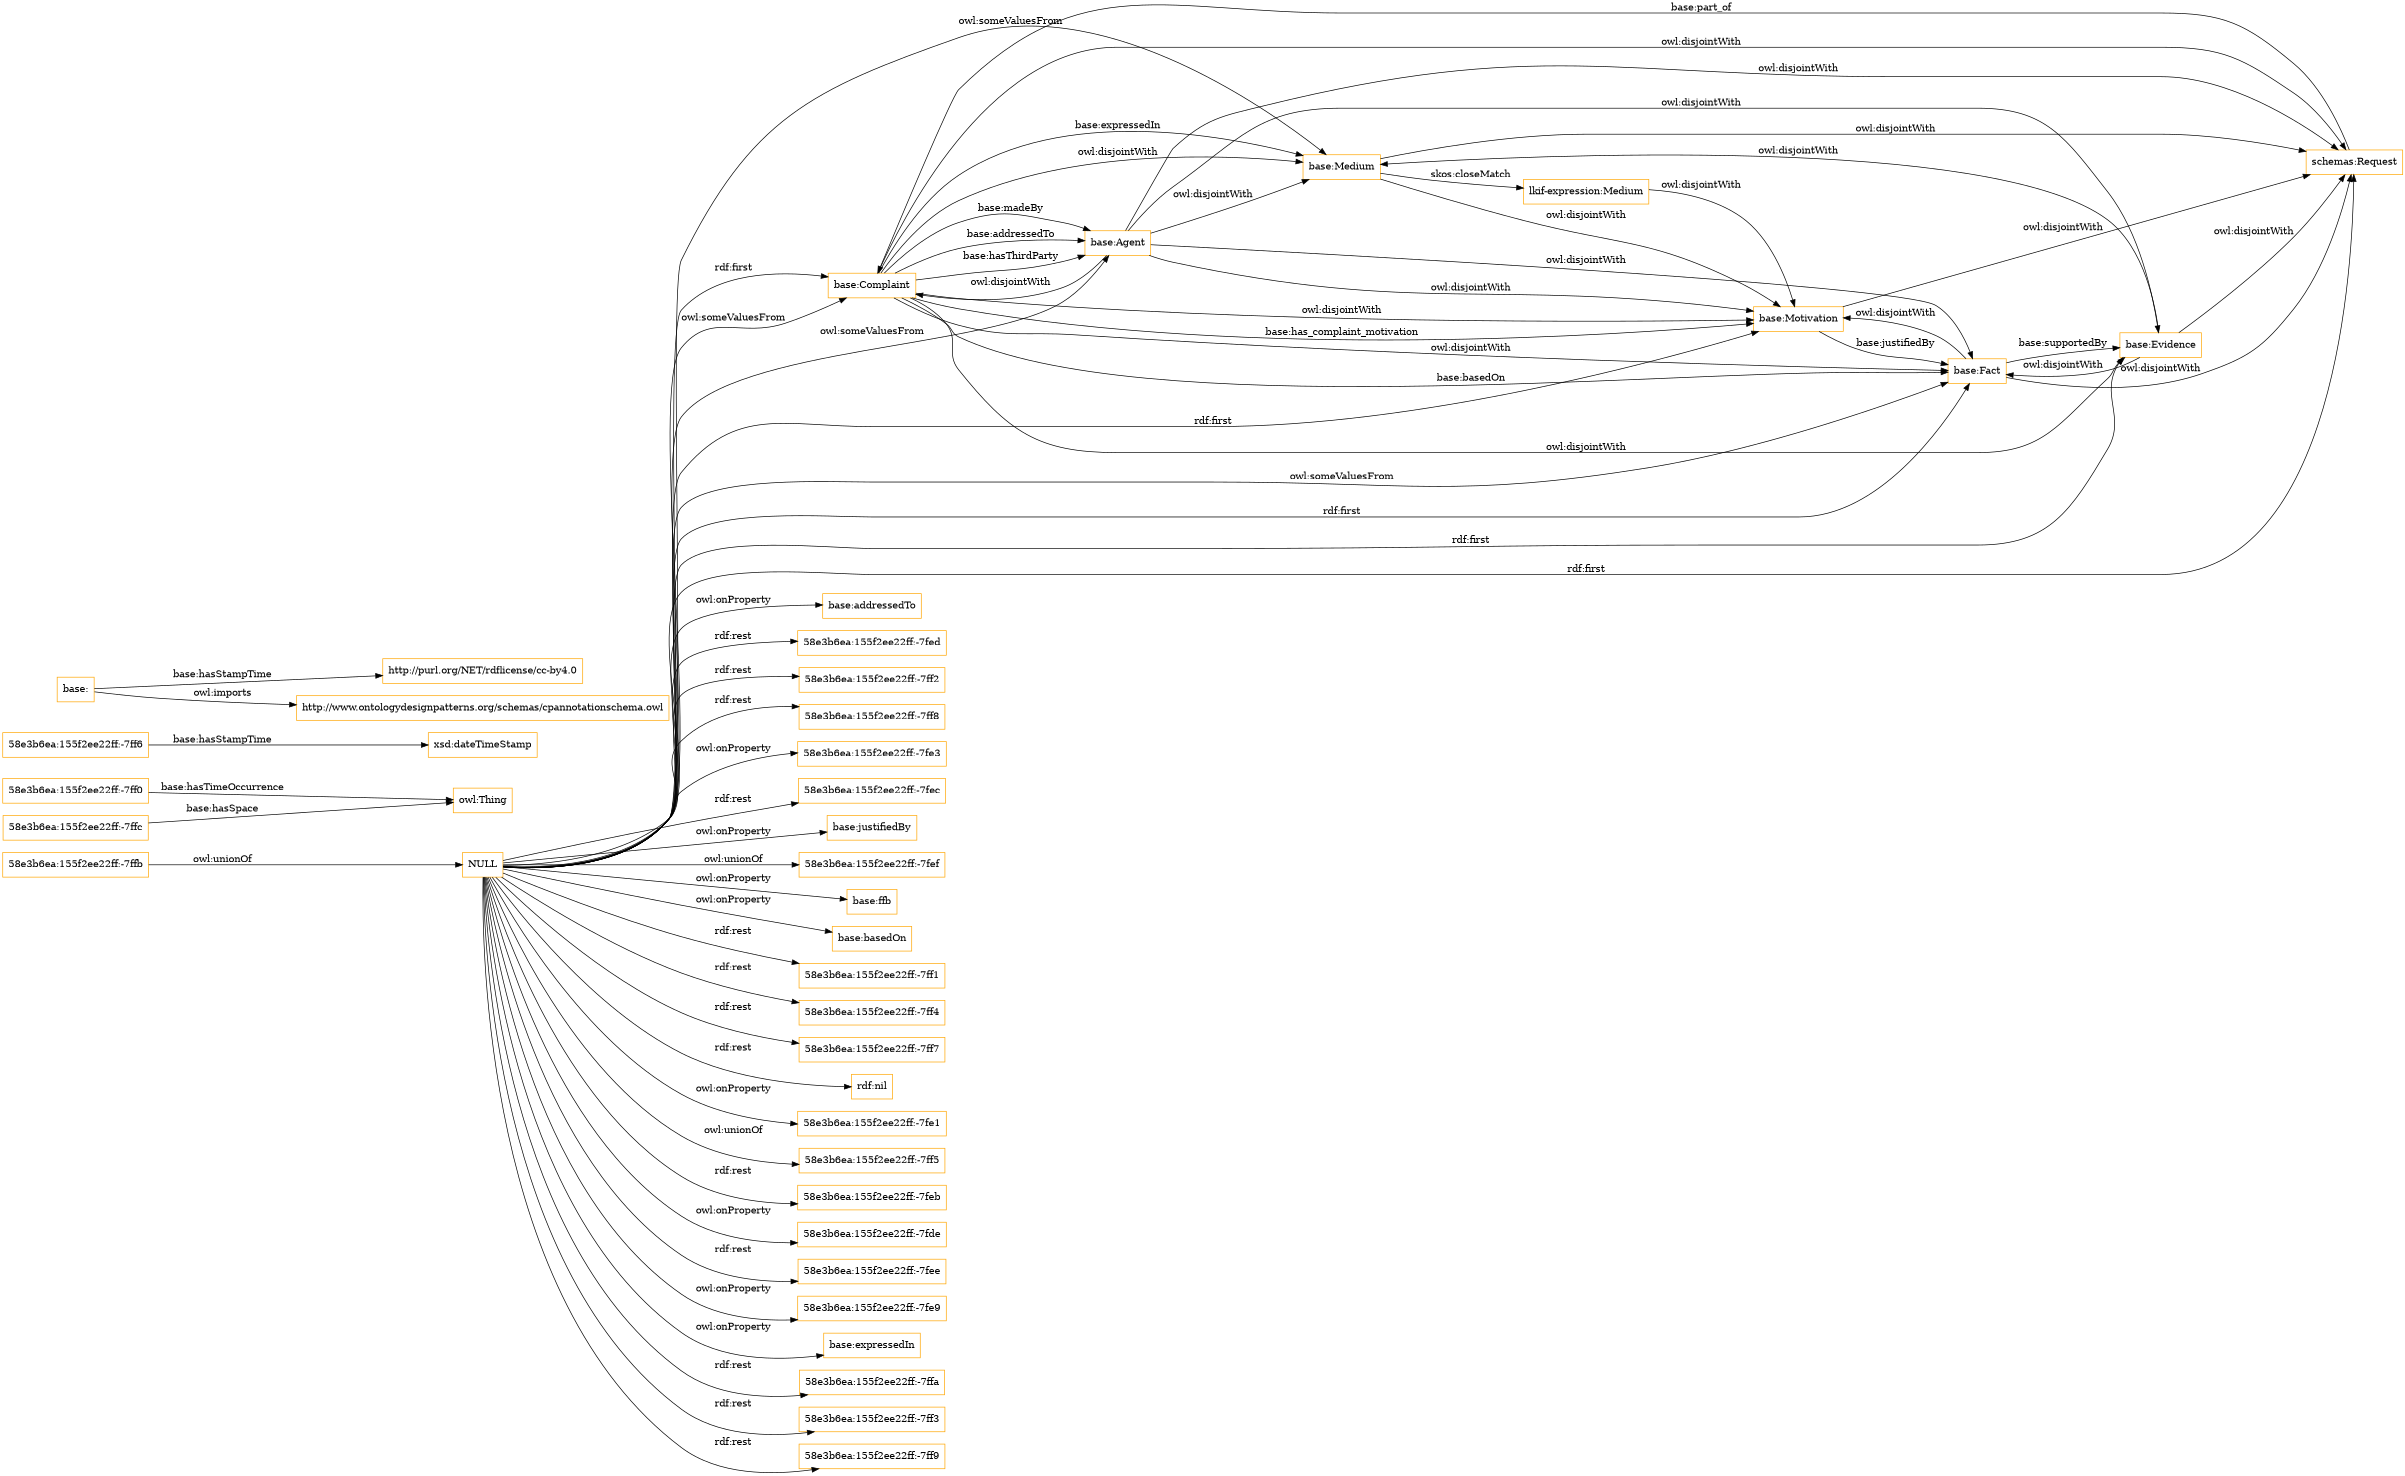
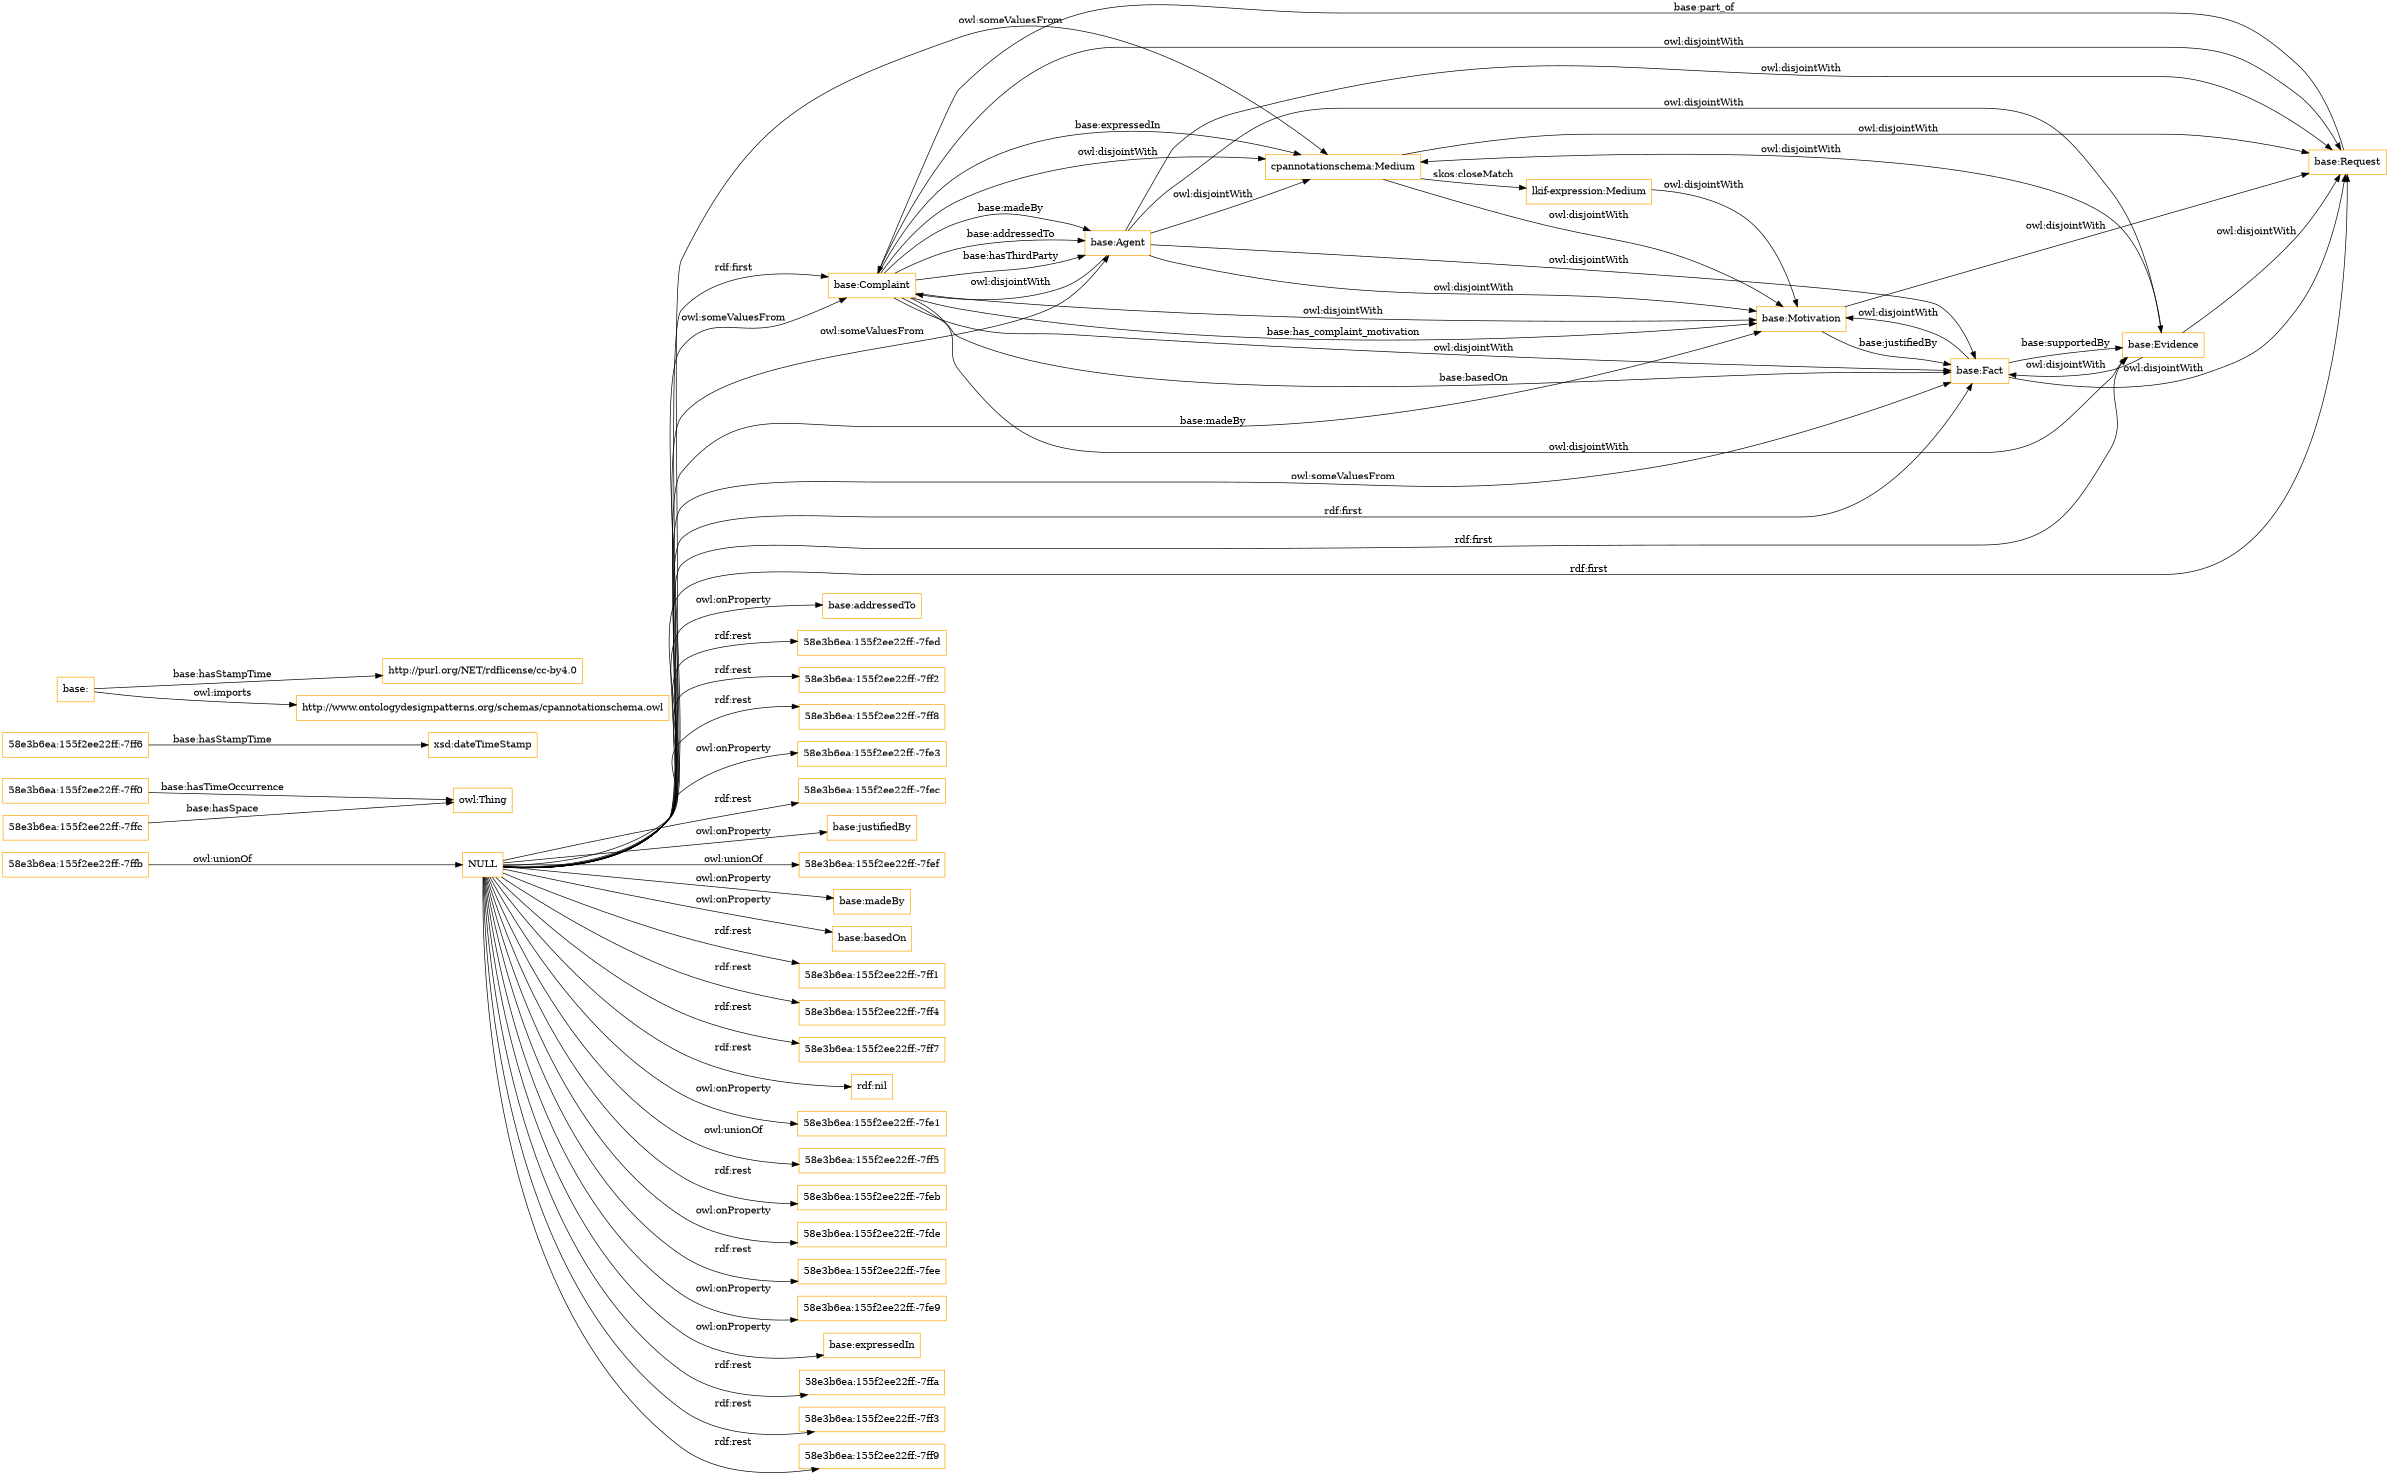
node "schemas:Request": label "schemas:Request" -> "base:Request"
node "base:Medium": label "base:Medium" -> "cpannotationschema:Medium"
edge "NULL" -> "base:Motivation": label "rdf:first" -> "base:madeBy"
node "base:ffb": label "base:ffb" -> "base:madeBy"
